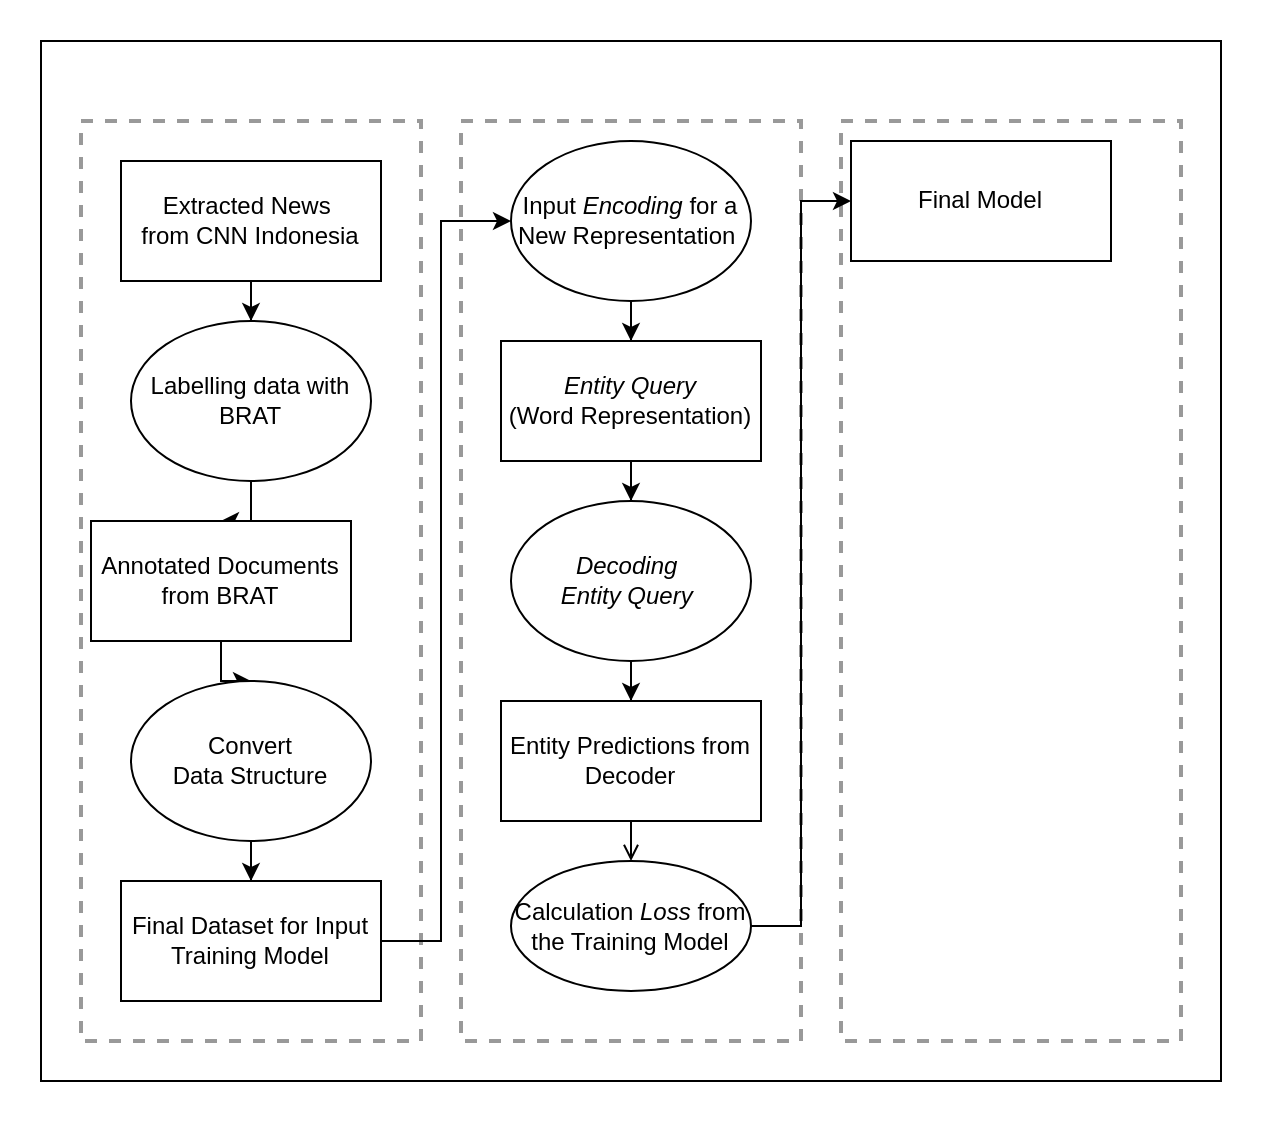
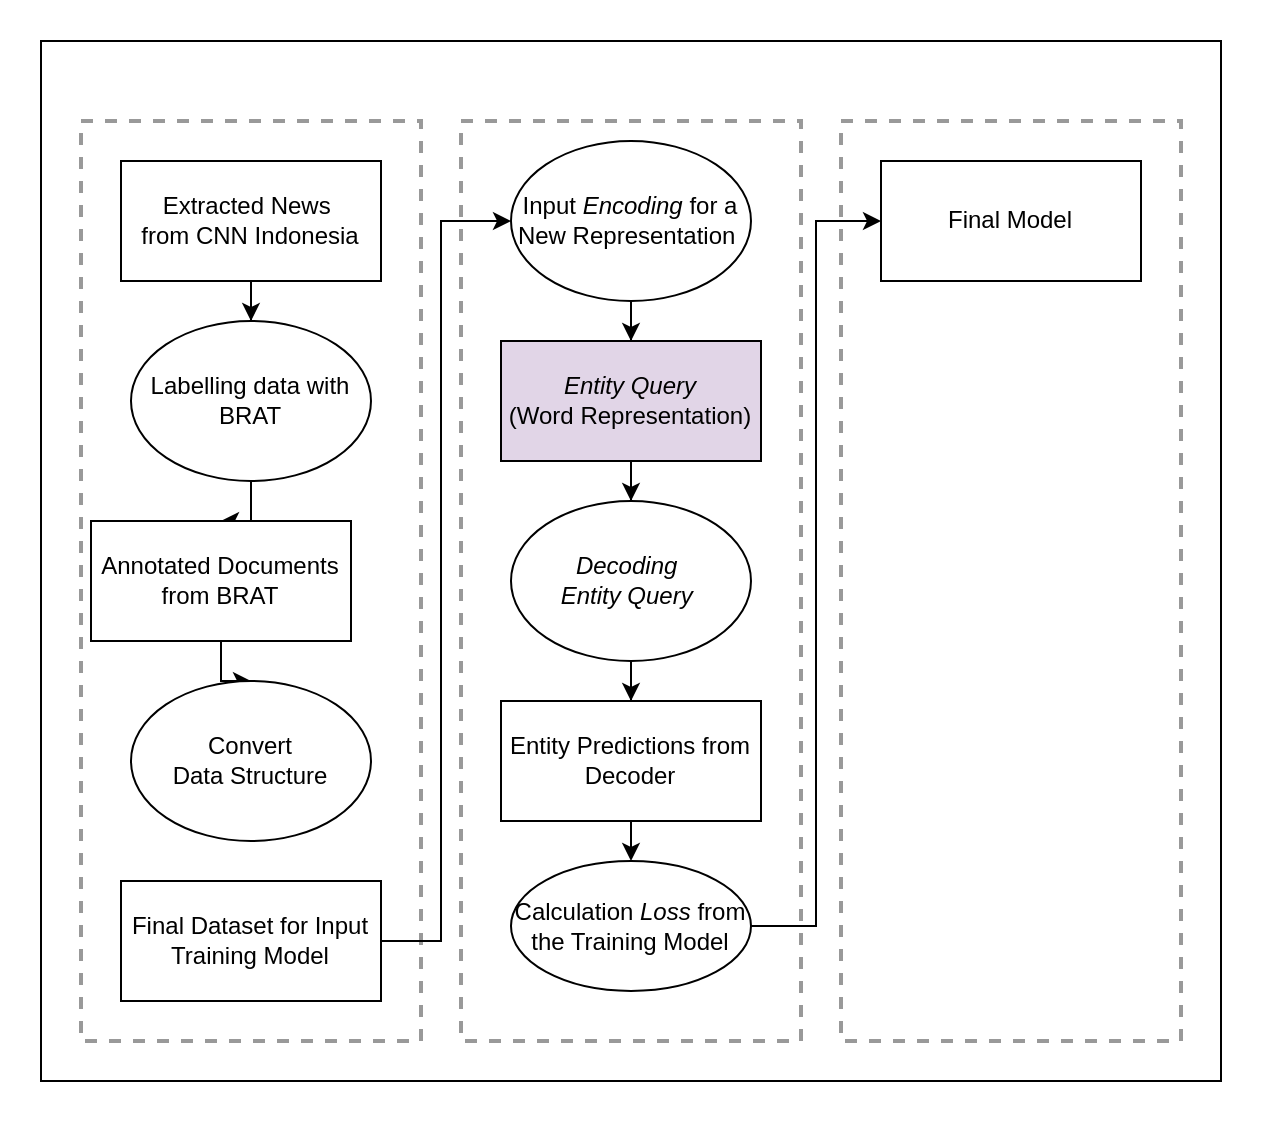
node "Final Model": moved (981, 201) -> (1011, 221)
node "Entity Query (Word Representation)": fillcolor #ffffff -> #e1d5e7
edge "Entity Predictions from Decoder" -> "Calculation Loss from the Training Model": arrowhead open -> classic
edge "Convert Data Structure" -> "Final Dataset for Input Training Model": removed
